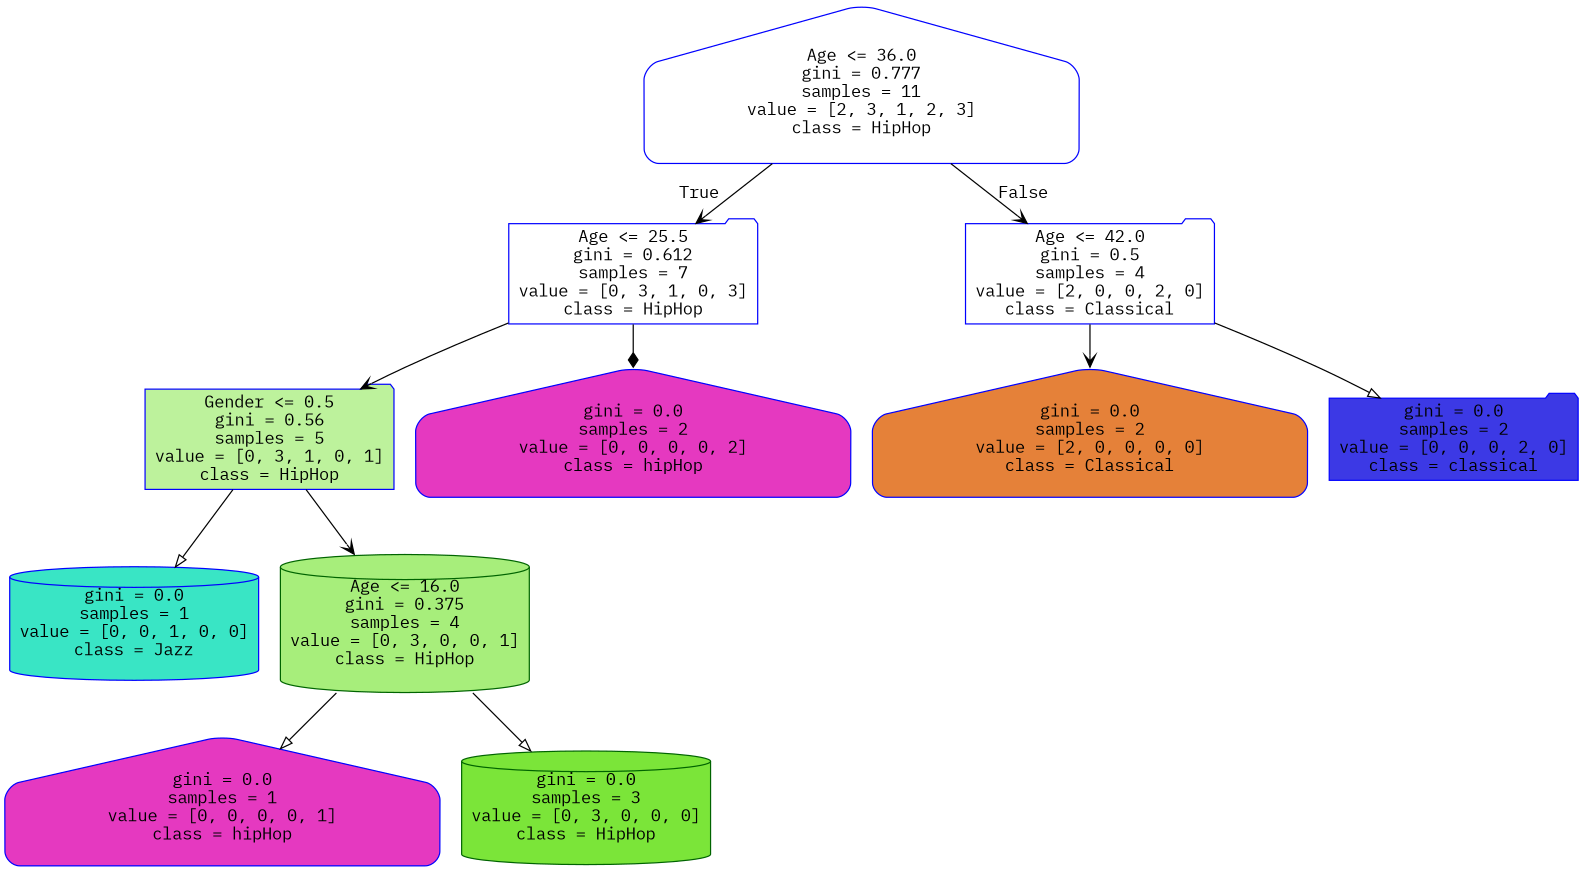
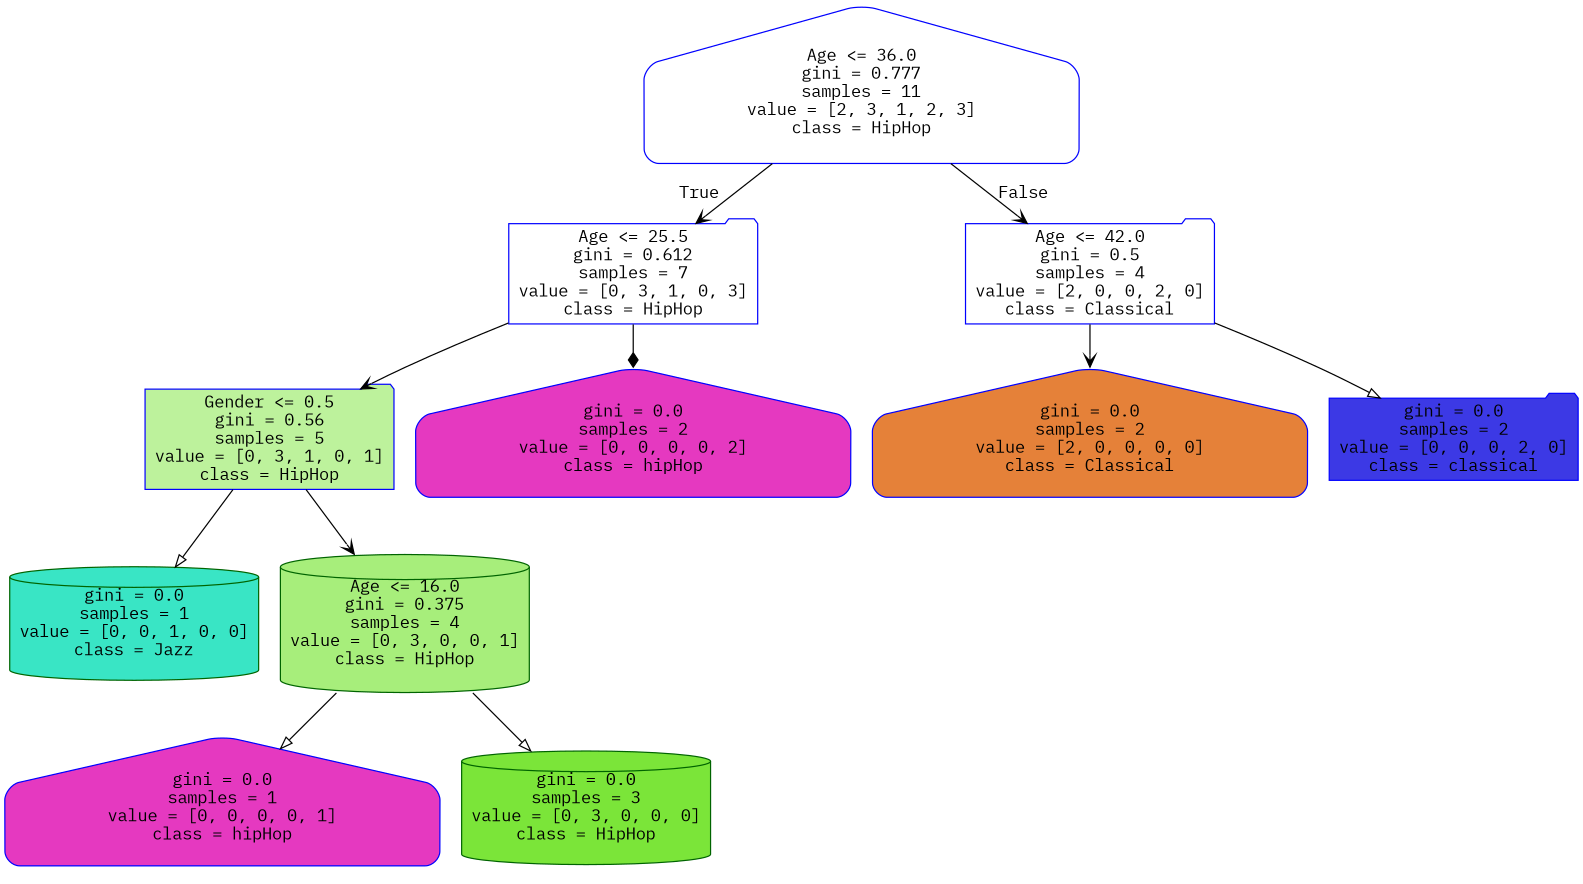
node "gini = 0.0 samples = 1 value = [0, 0, 1, 0, 0] class = Jazz": color blue -> darkgreen
